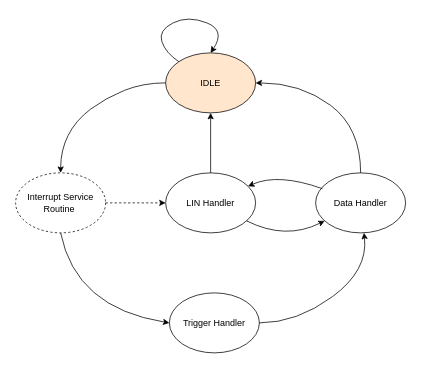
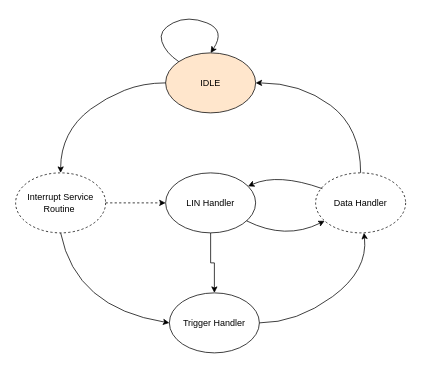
edge "LIN Handler" -> "IDLE": now "LIN Handler" -> "Trigger Handler"
node "Data Handler": style solid -> dashed
